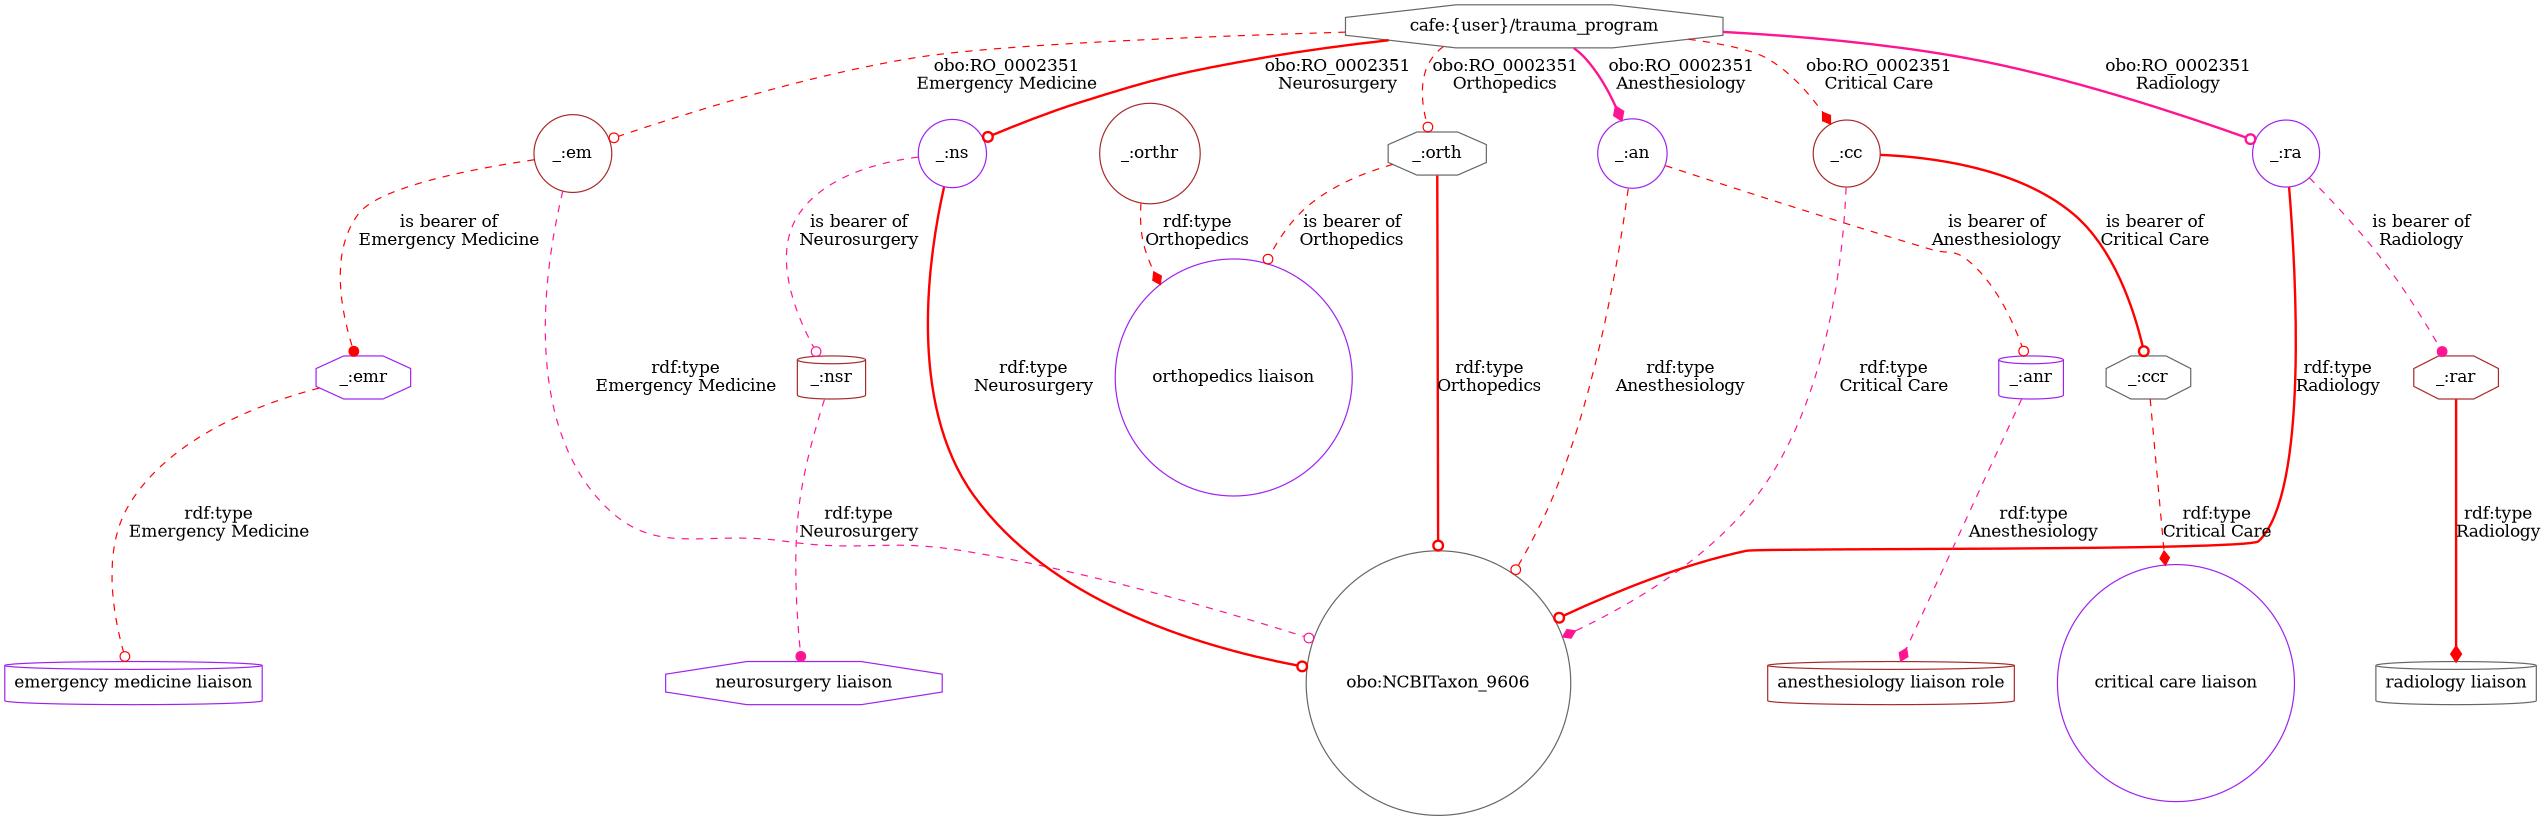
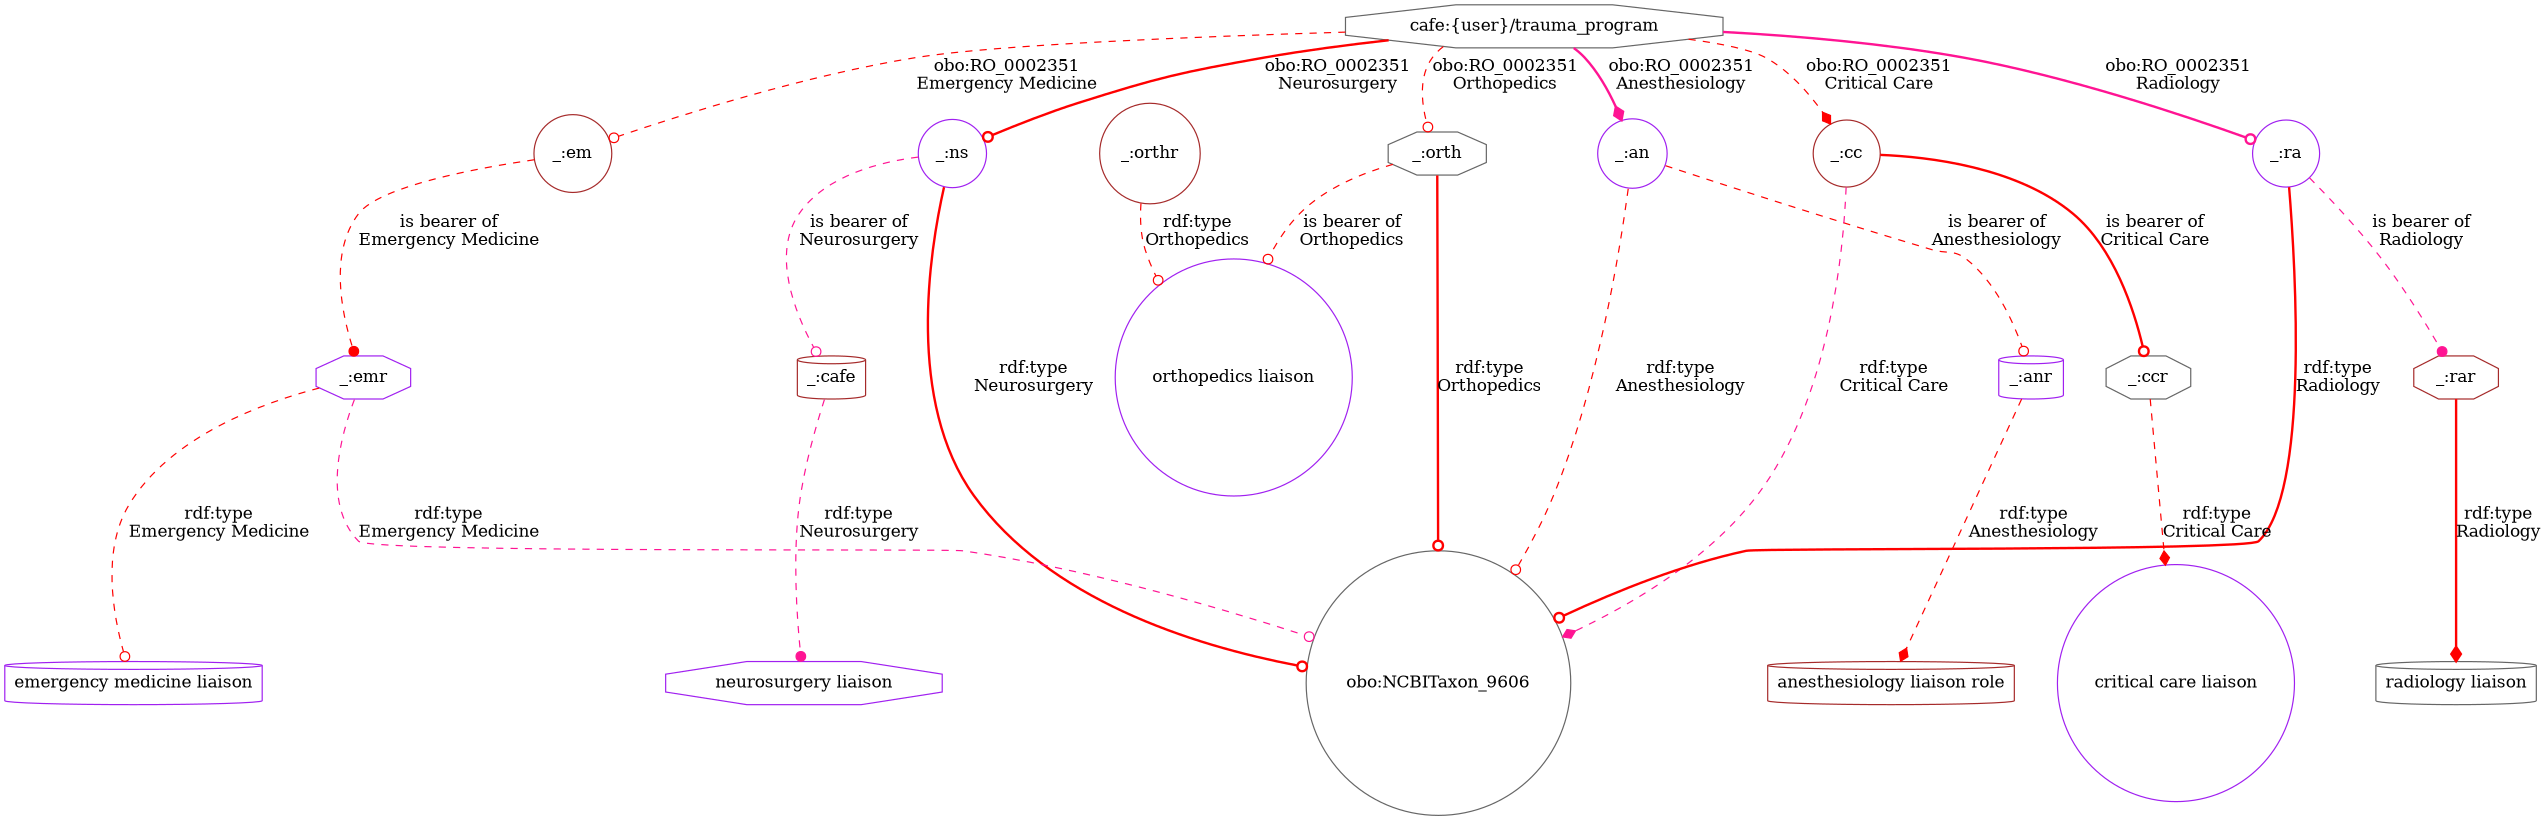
edge "_:orthr" -> "orthopedics liaison": arrowhead diamond -> odot
node "_:nsr": label "_:nsr" -> "_:cafe"
edge "_:anr" -> "anesthesiology liaison role": color deeppink -> red
edge "_:em" -> "obo:NCBITaxon_9606": now "_:emr" -> "obo:NCBITaxon_9606"
